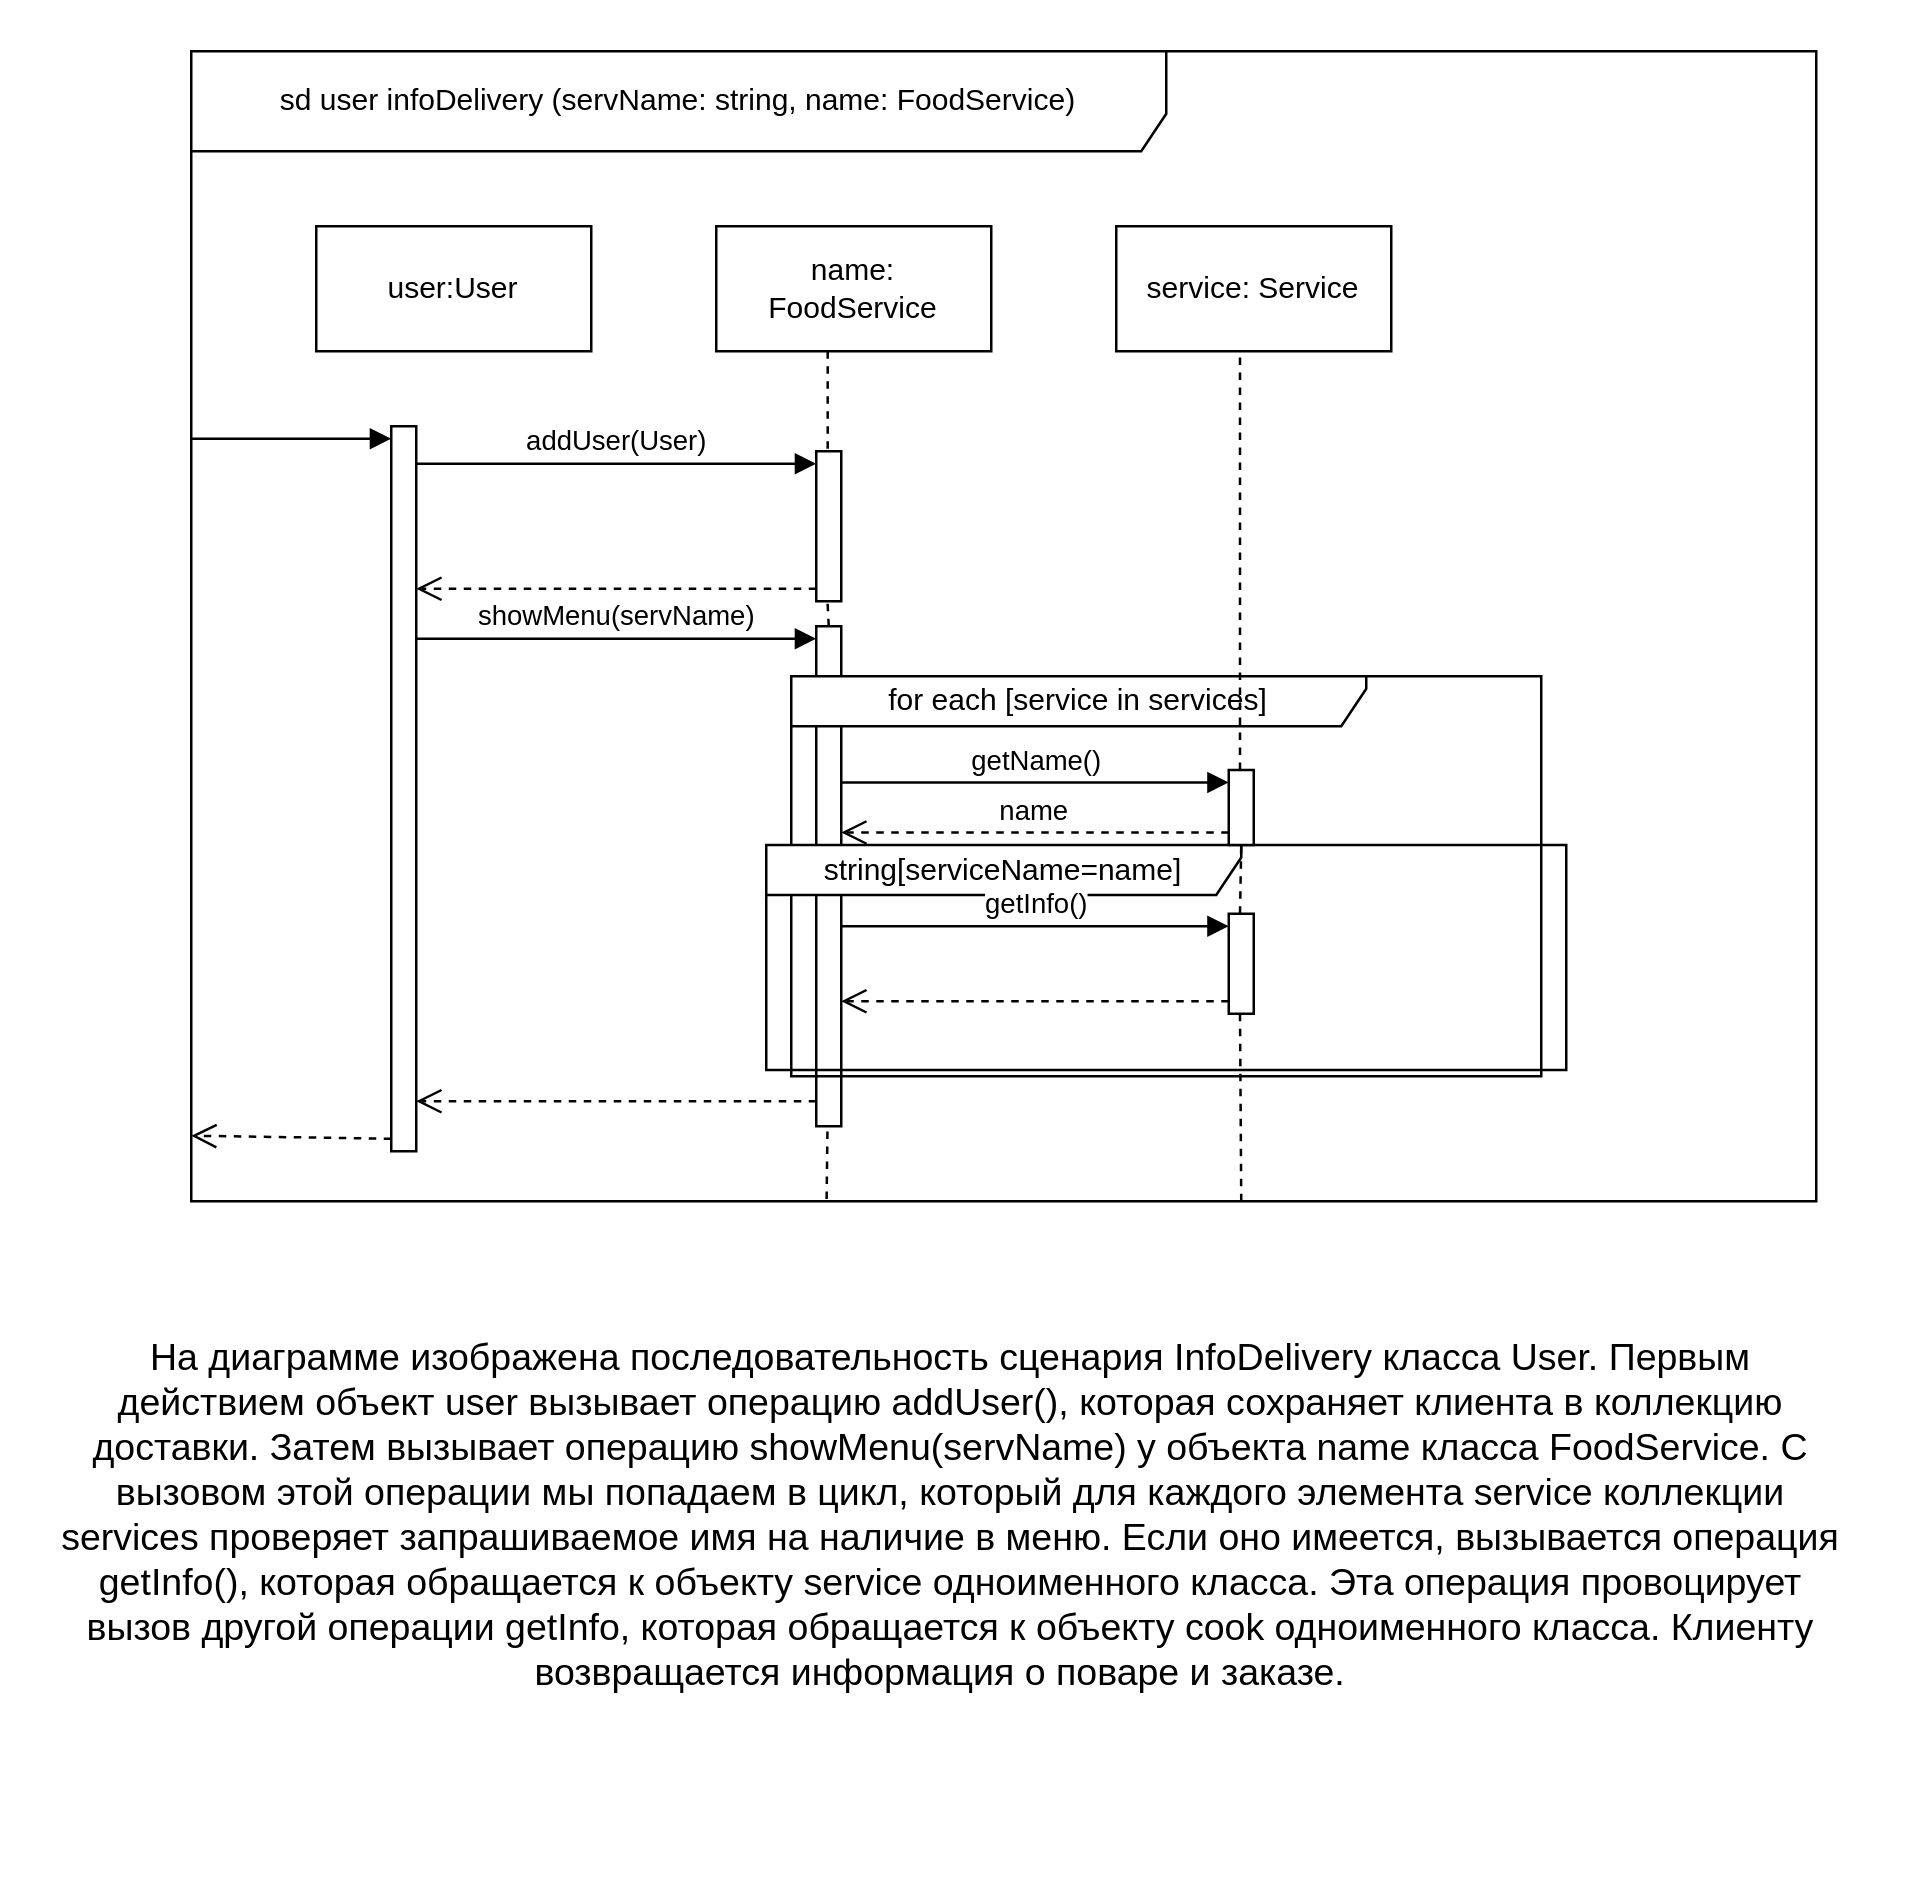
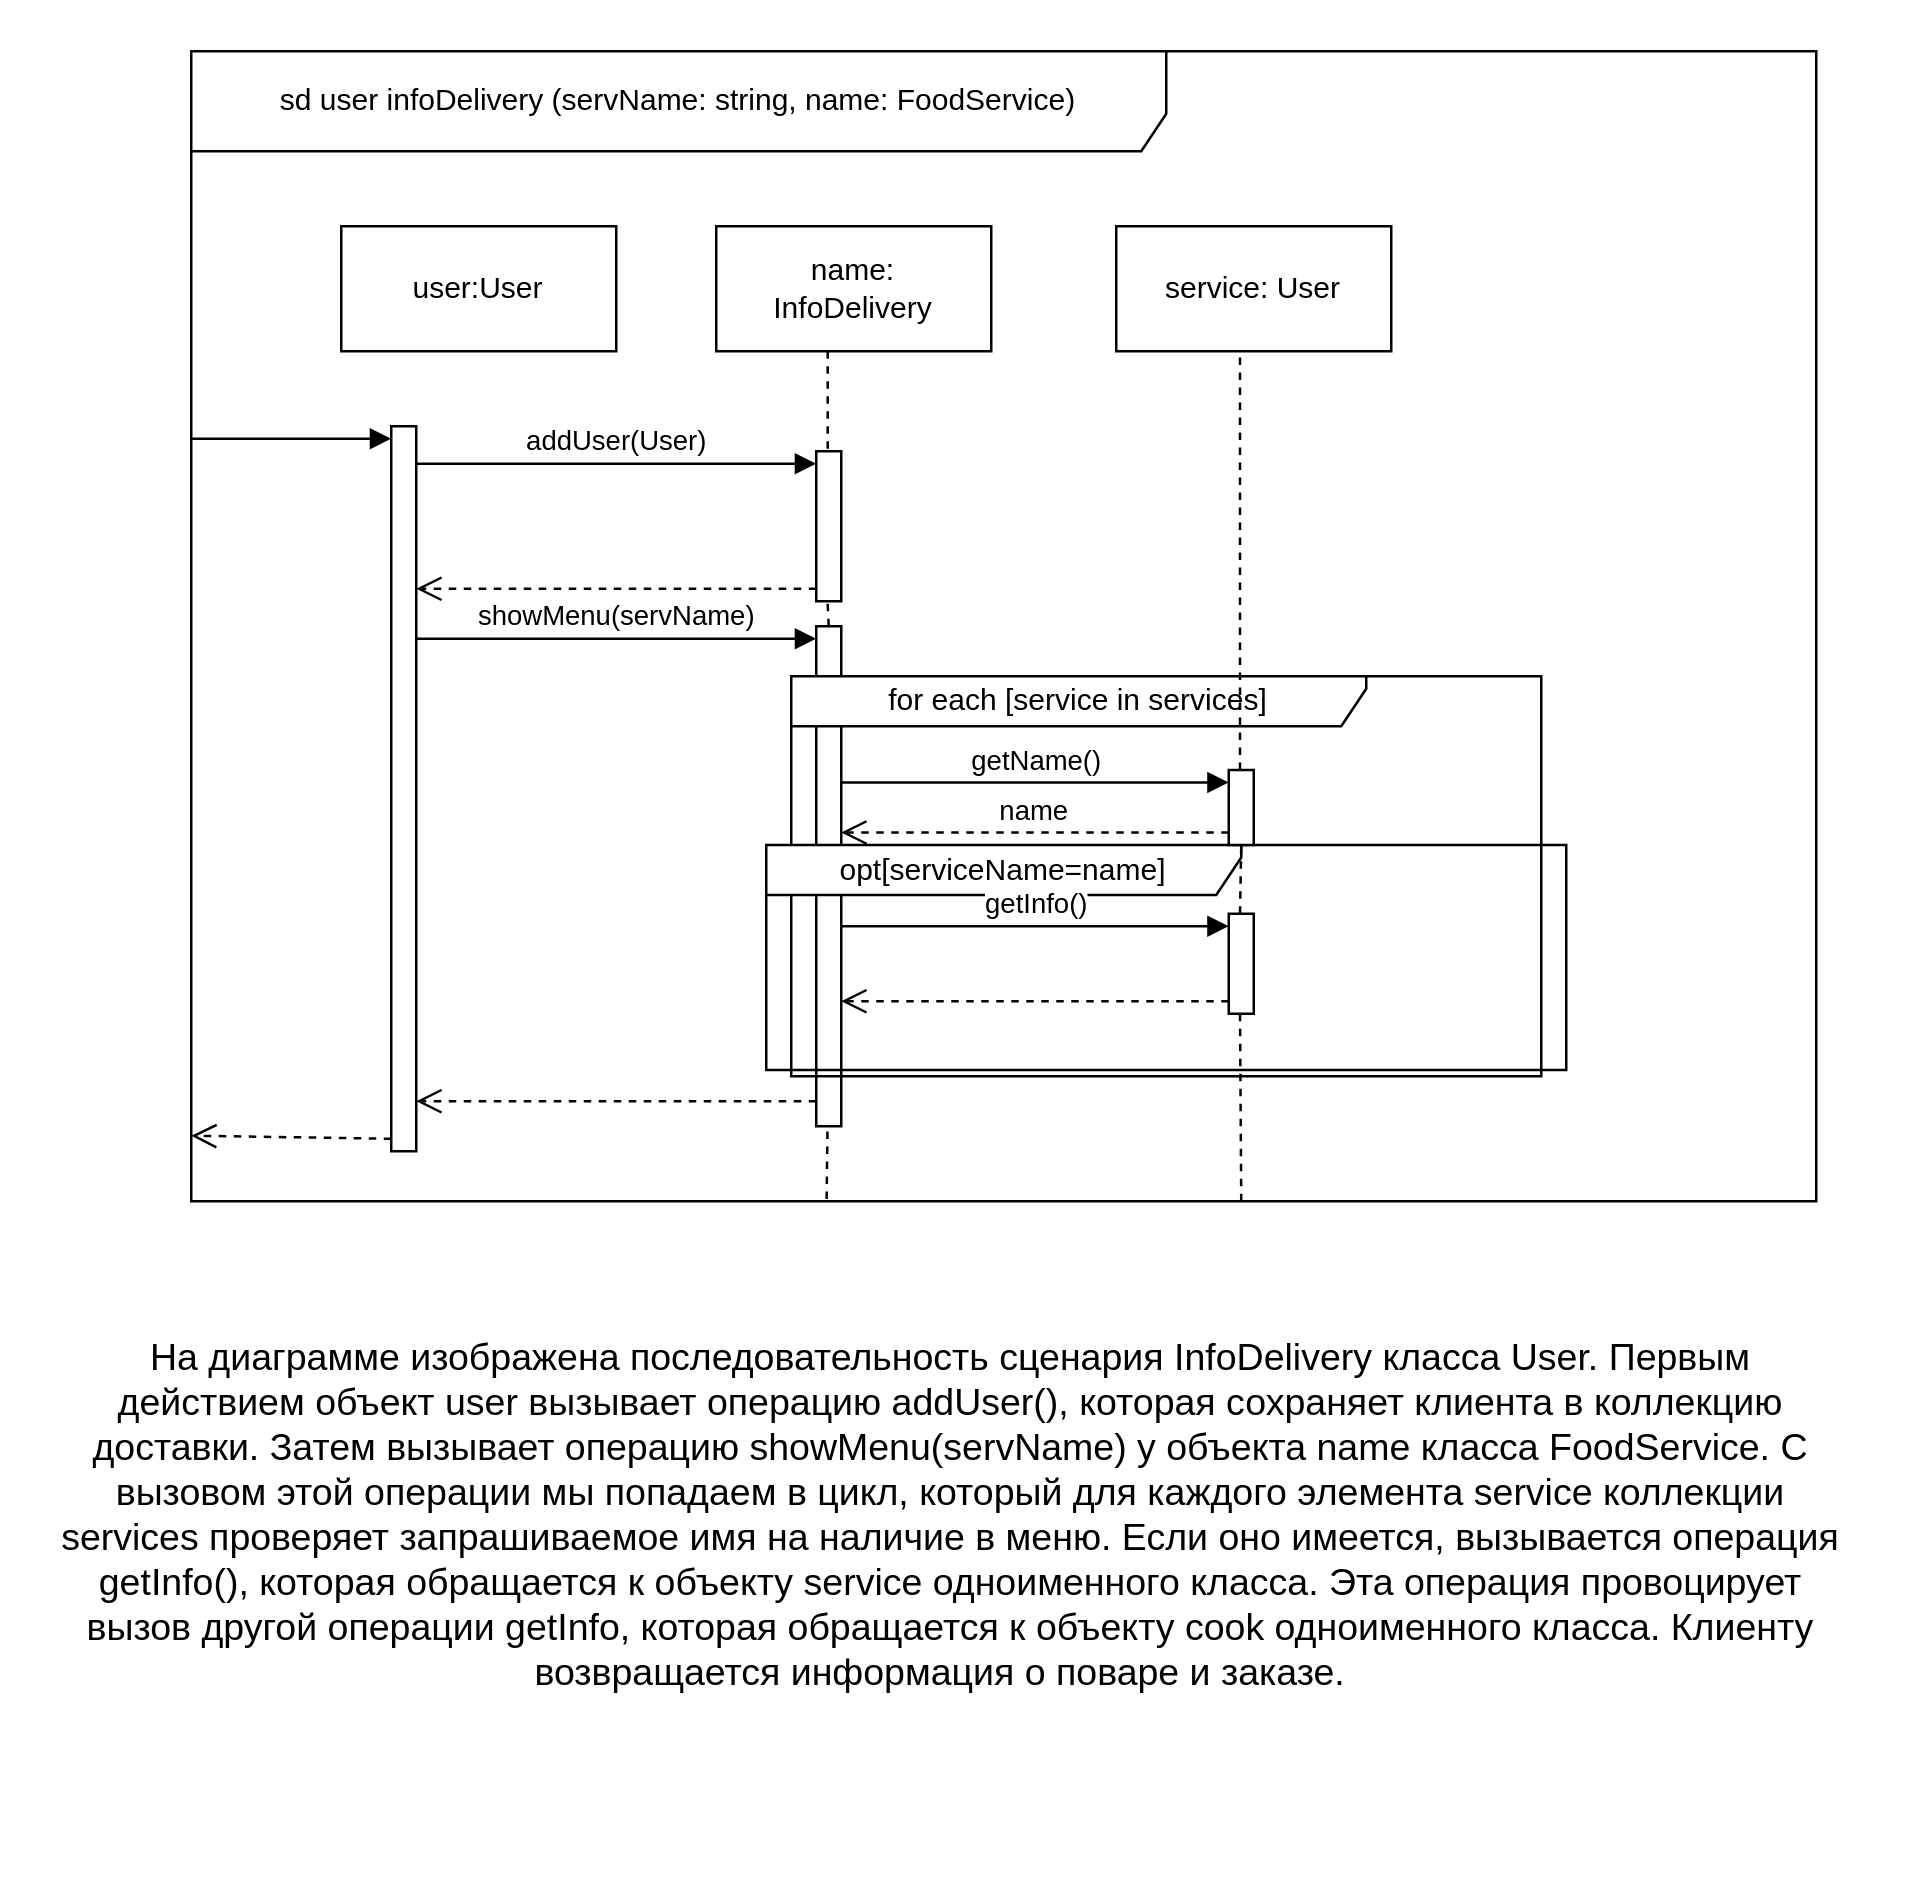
node "user:User": moved (454, 289) -> (479, 289)
node "name: FoodService": label "name: FoodService" -> "name: InfoDelivery"
node "service: Service": label "service: Service" -> "service: User"
node "string[serviceName=name]": label "string[serviceName=name]" -> "opt[serviceName=name]"
